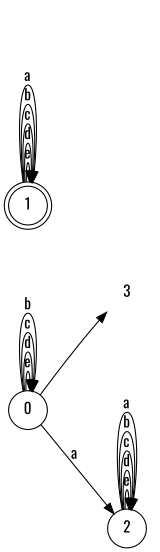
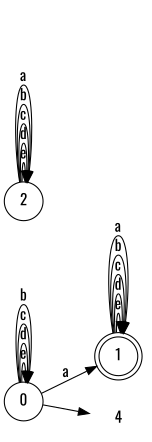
node "3": label "3" -> "4"
edge "0" -> "2": now "0" -> "1"
